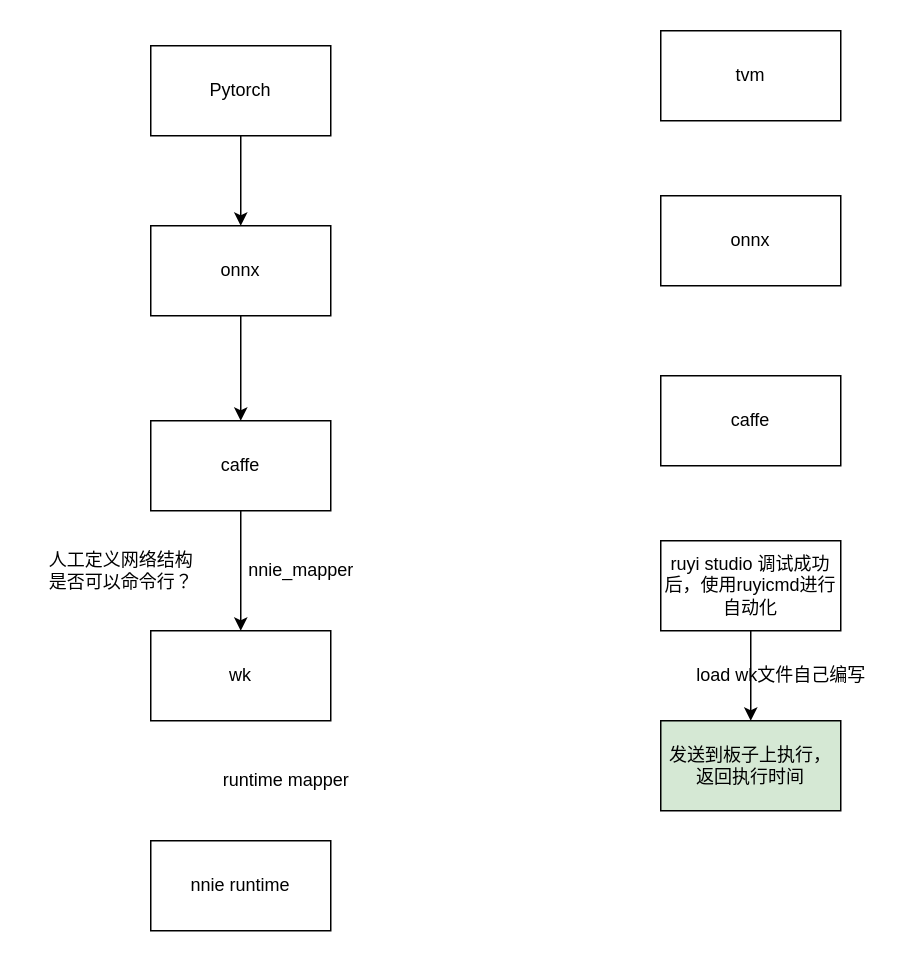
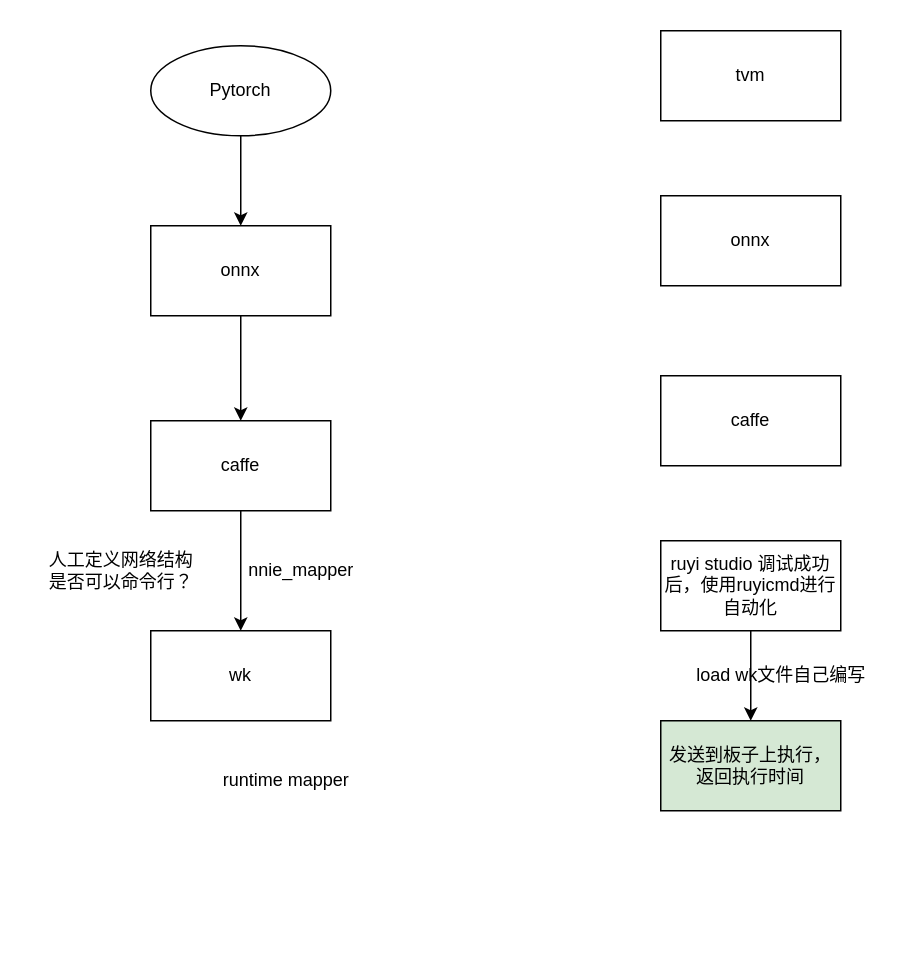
node "Pytorch": shape rectangle -> ellipse
node "nnie runtime": removed
